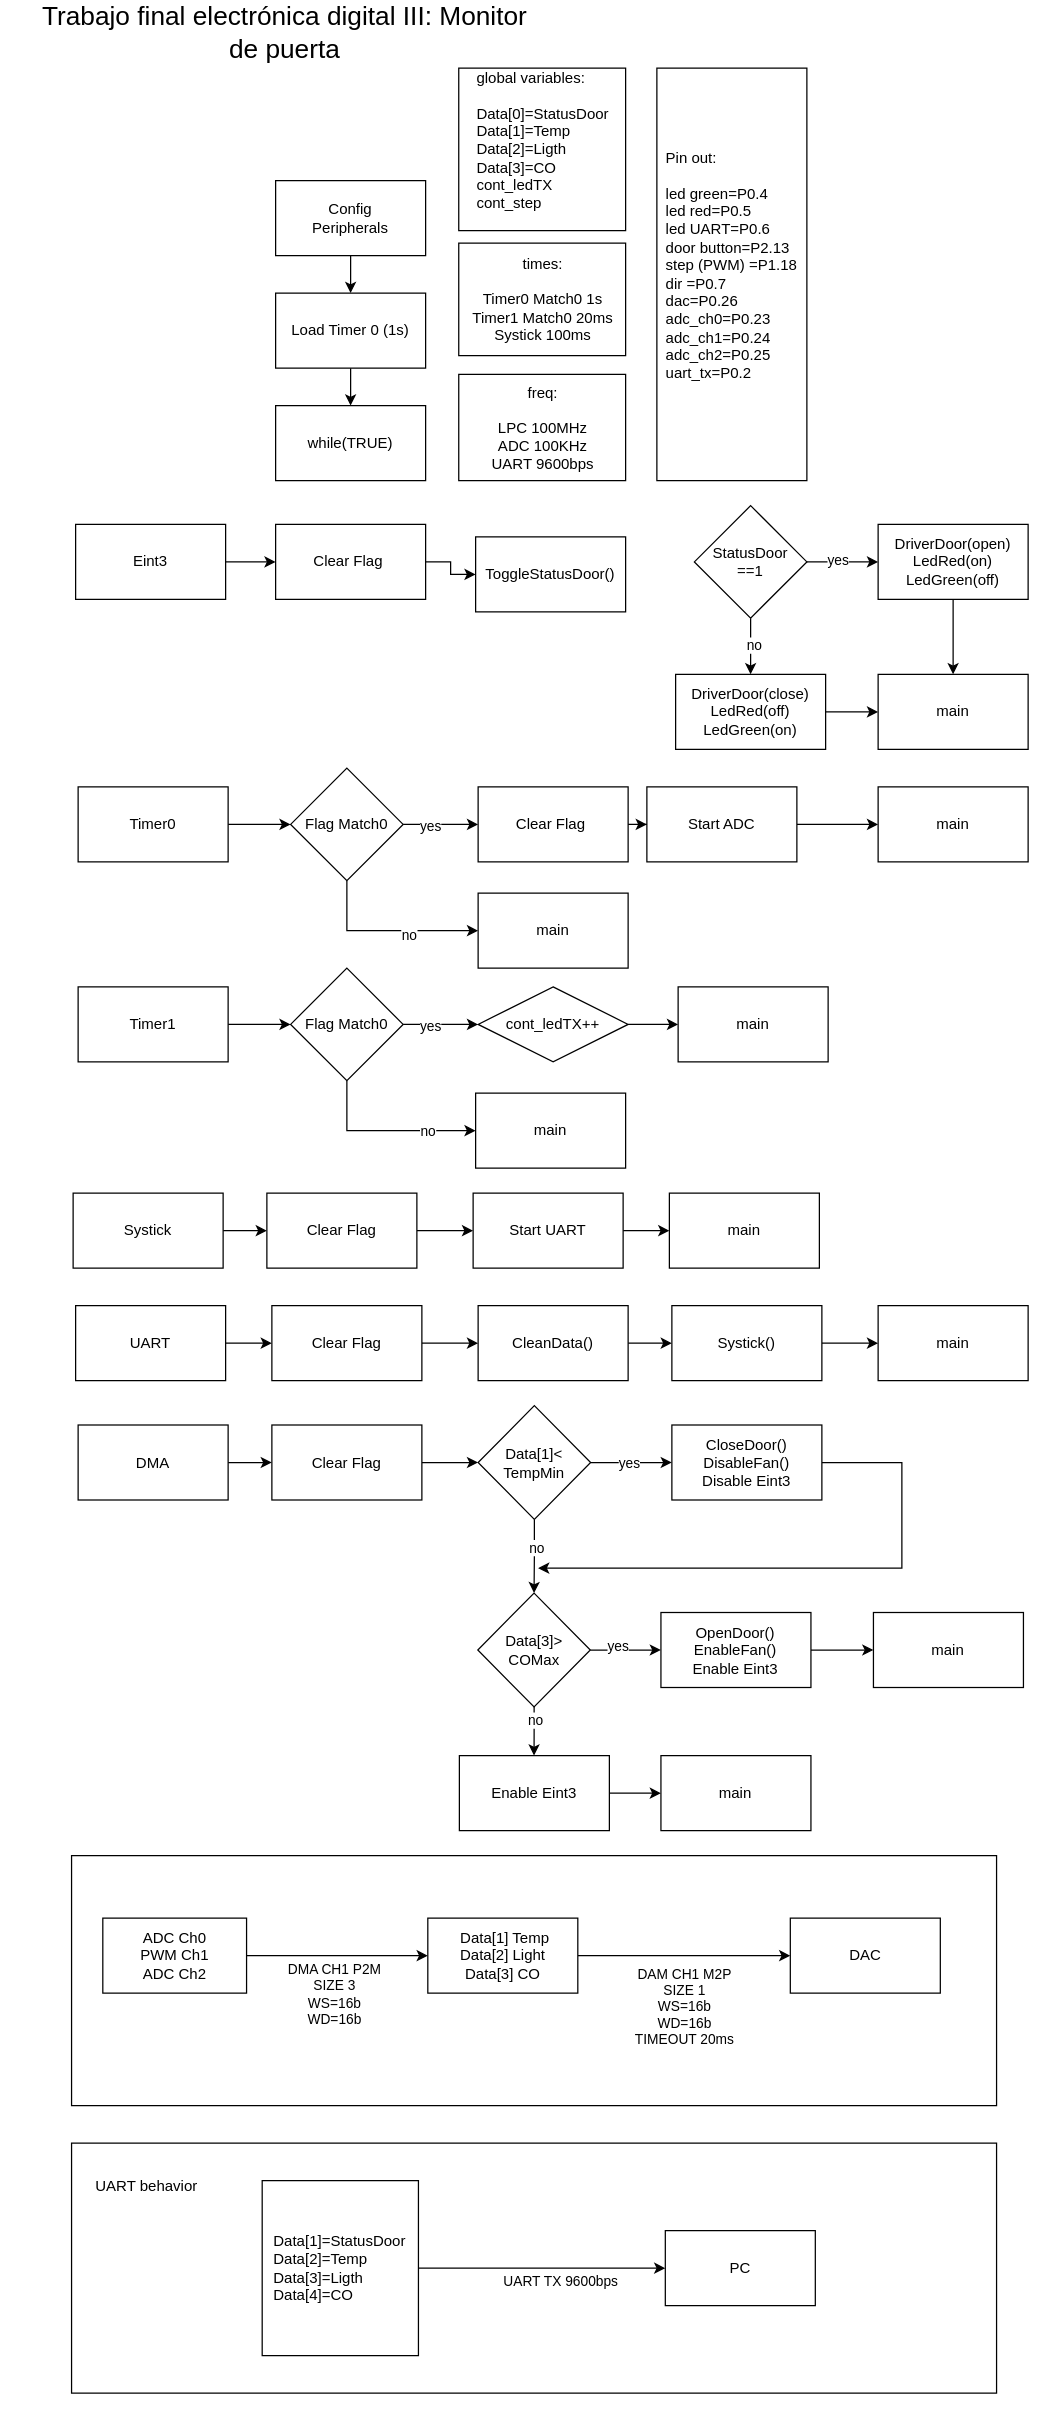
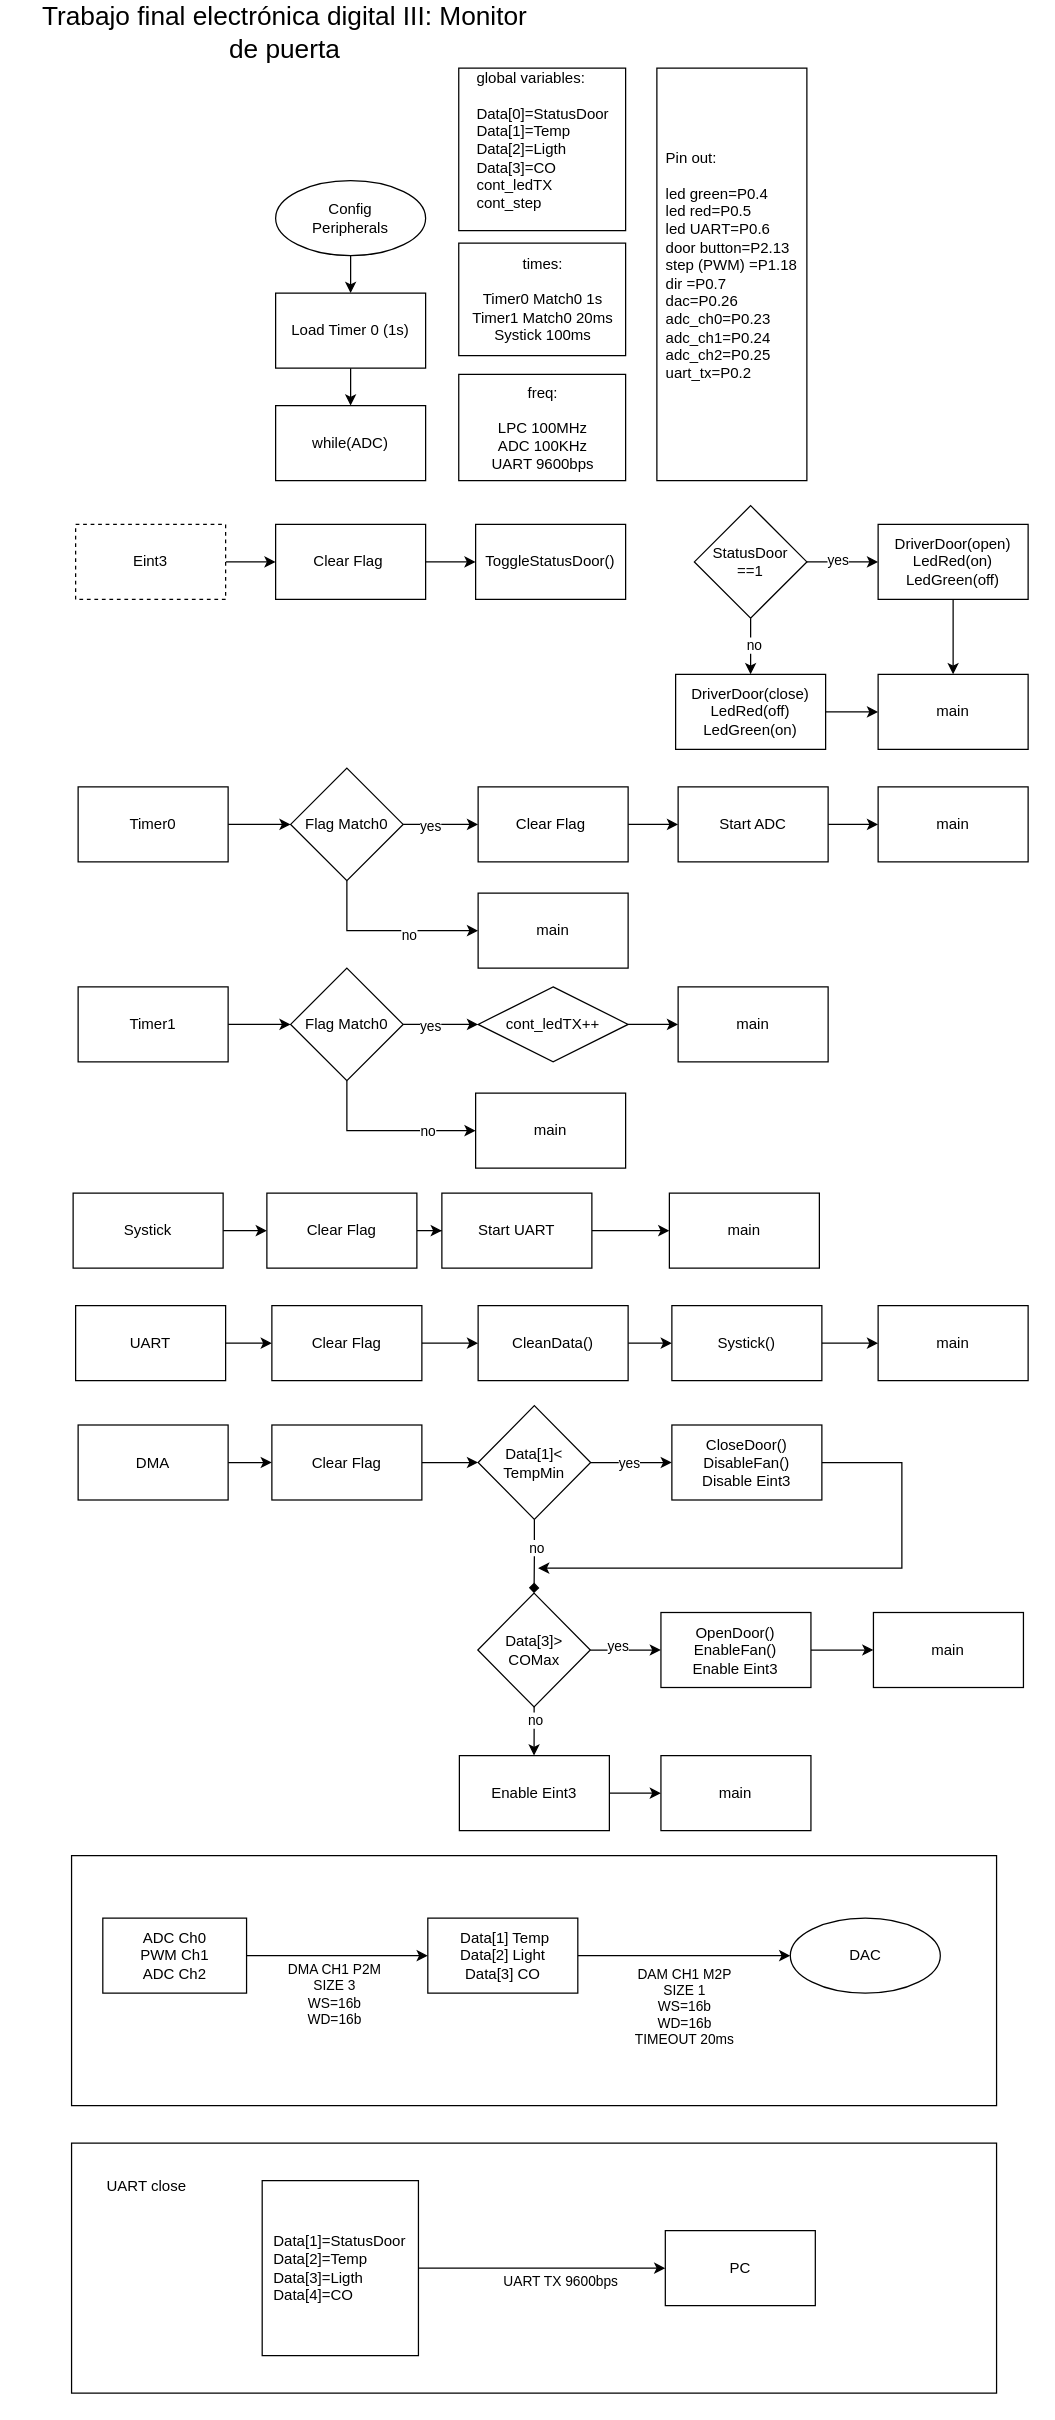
node "Config Peripherals": shape rectangle -> ellipse
node "while(TRUE)": label "while(TRUE)" -> "while(ADC)"
node "Eint3": style solid -> dashed
node "ToggleStatusDoor()": moved (551, 574) -> (551, 562)
node "Start ADC": moved (722, 824) -> (753, 824)
node "Start UART": moved (548, 1231) -> (517, 1231)
edge "Data[1]< TempMin" -> "Data[3]> COMax": arrowhead classic -> diamond
node "DAC": shape rectangle -> ellipse
node "UART behavior": label "UART behavior" -> "UART close"
